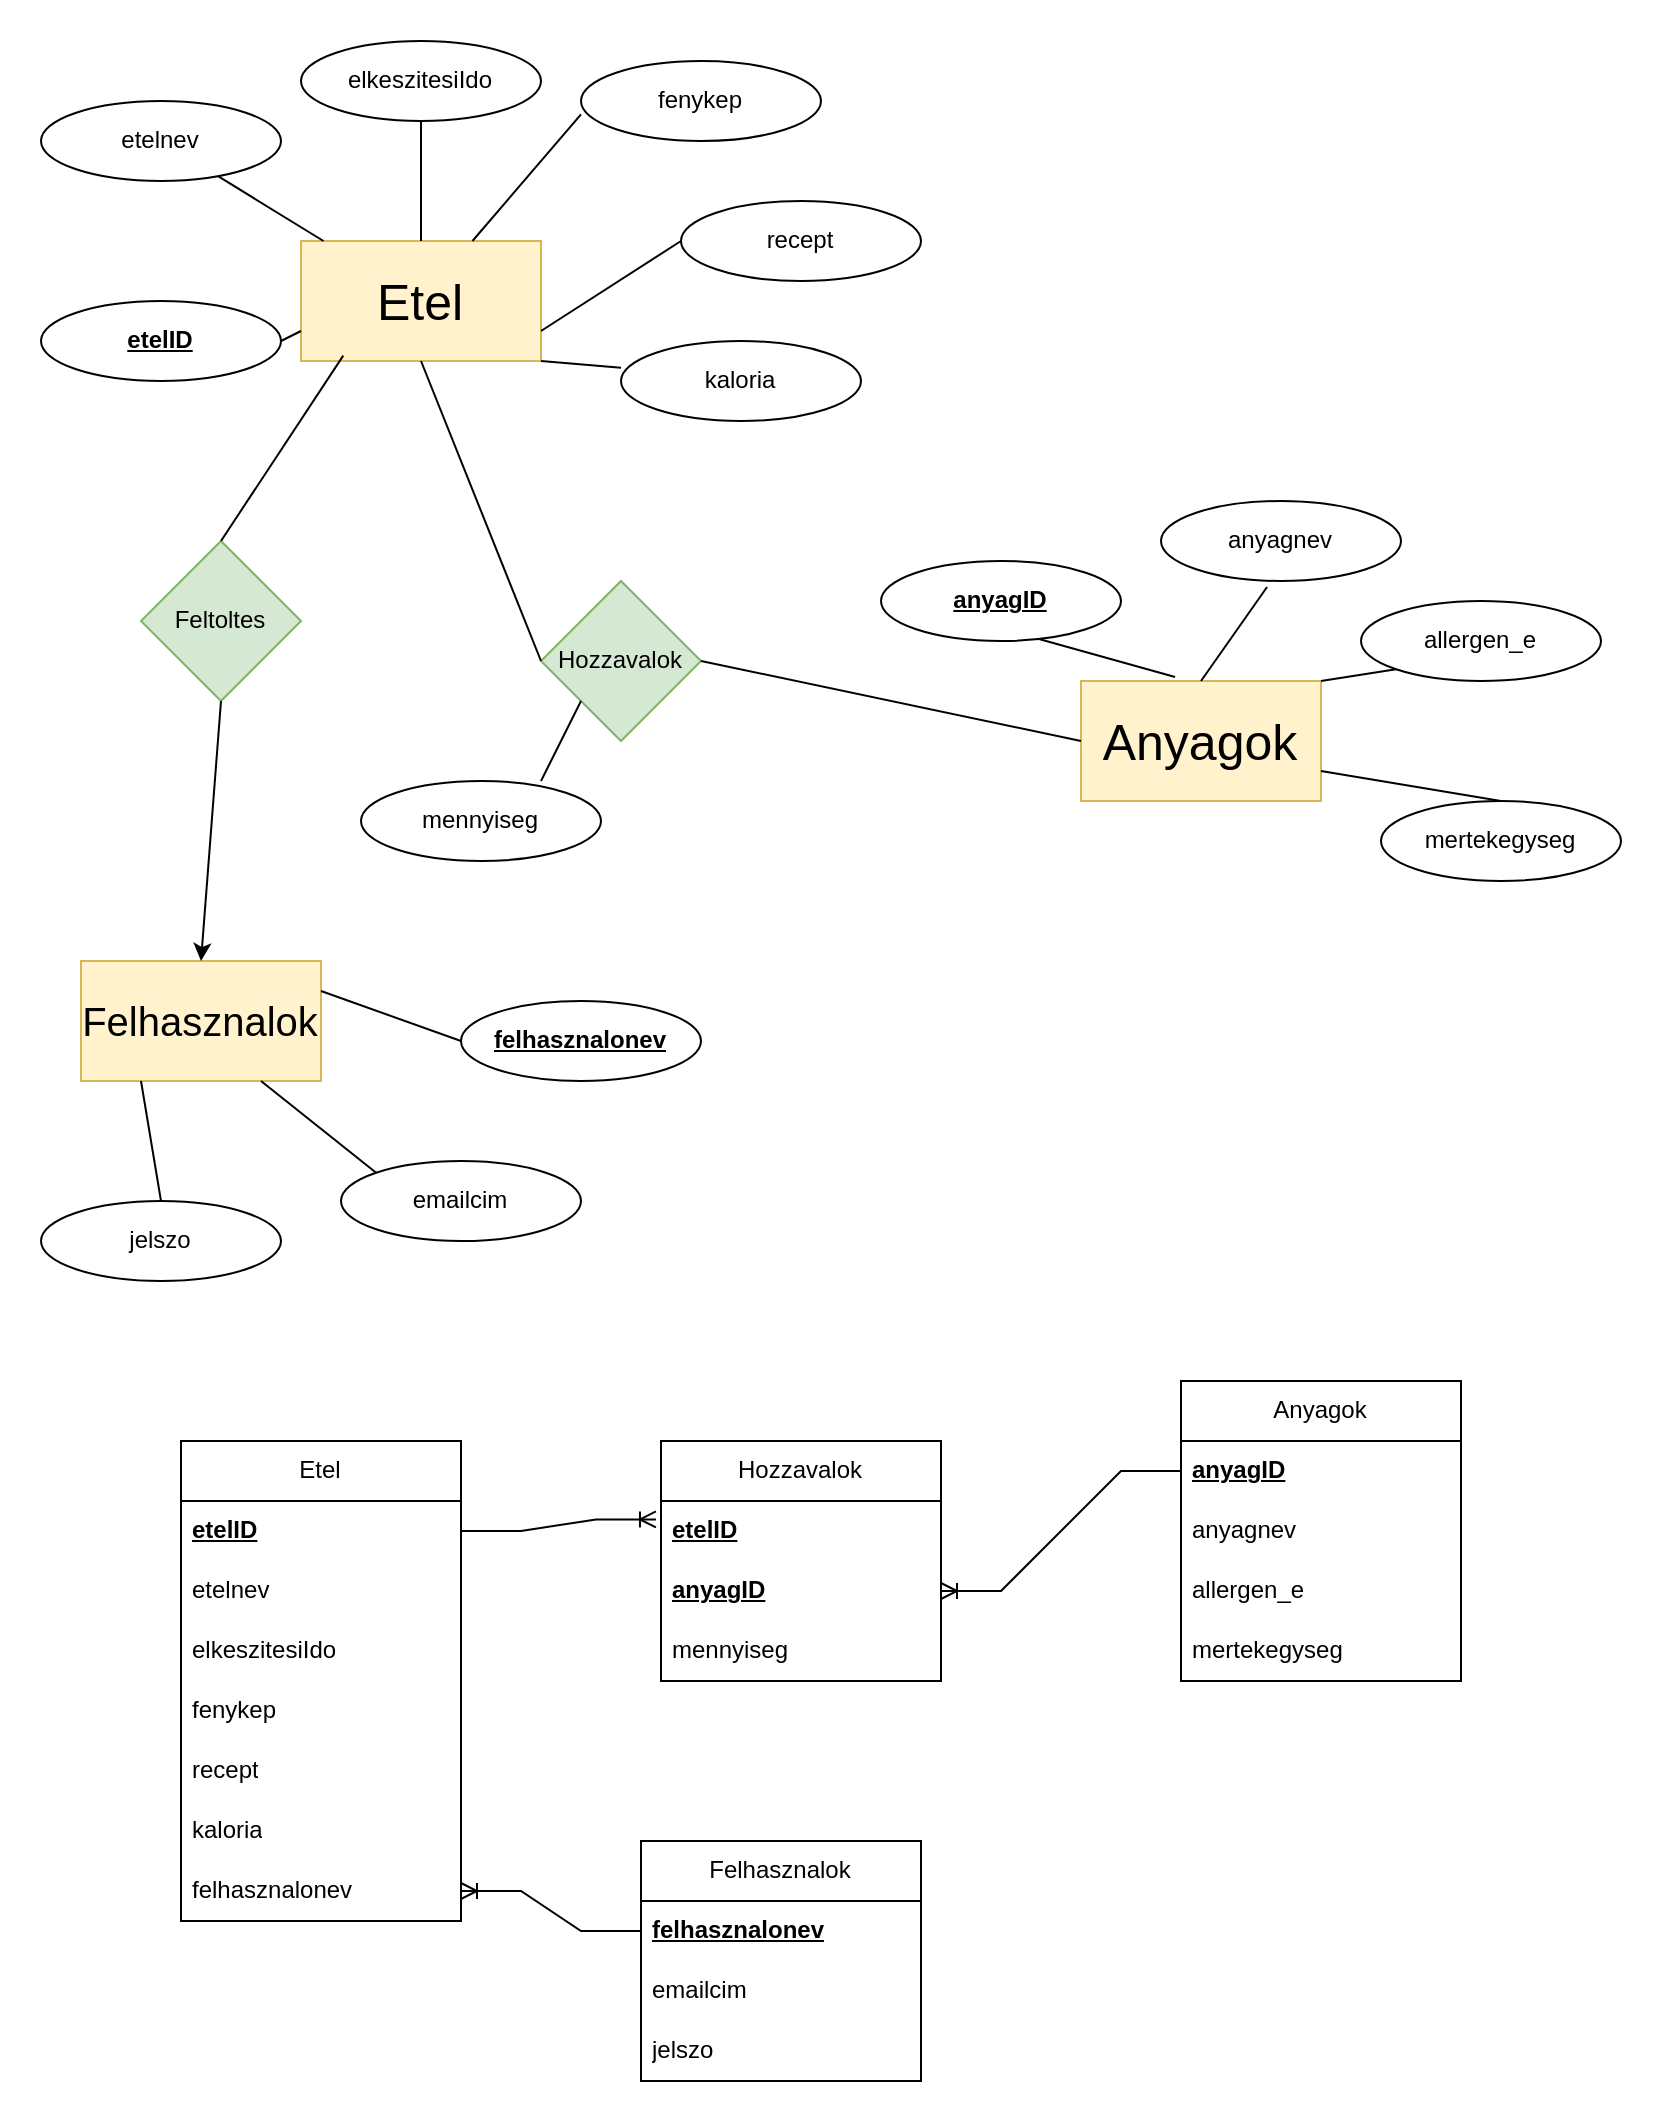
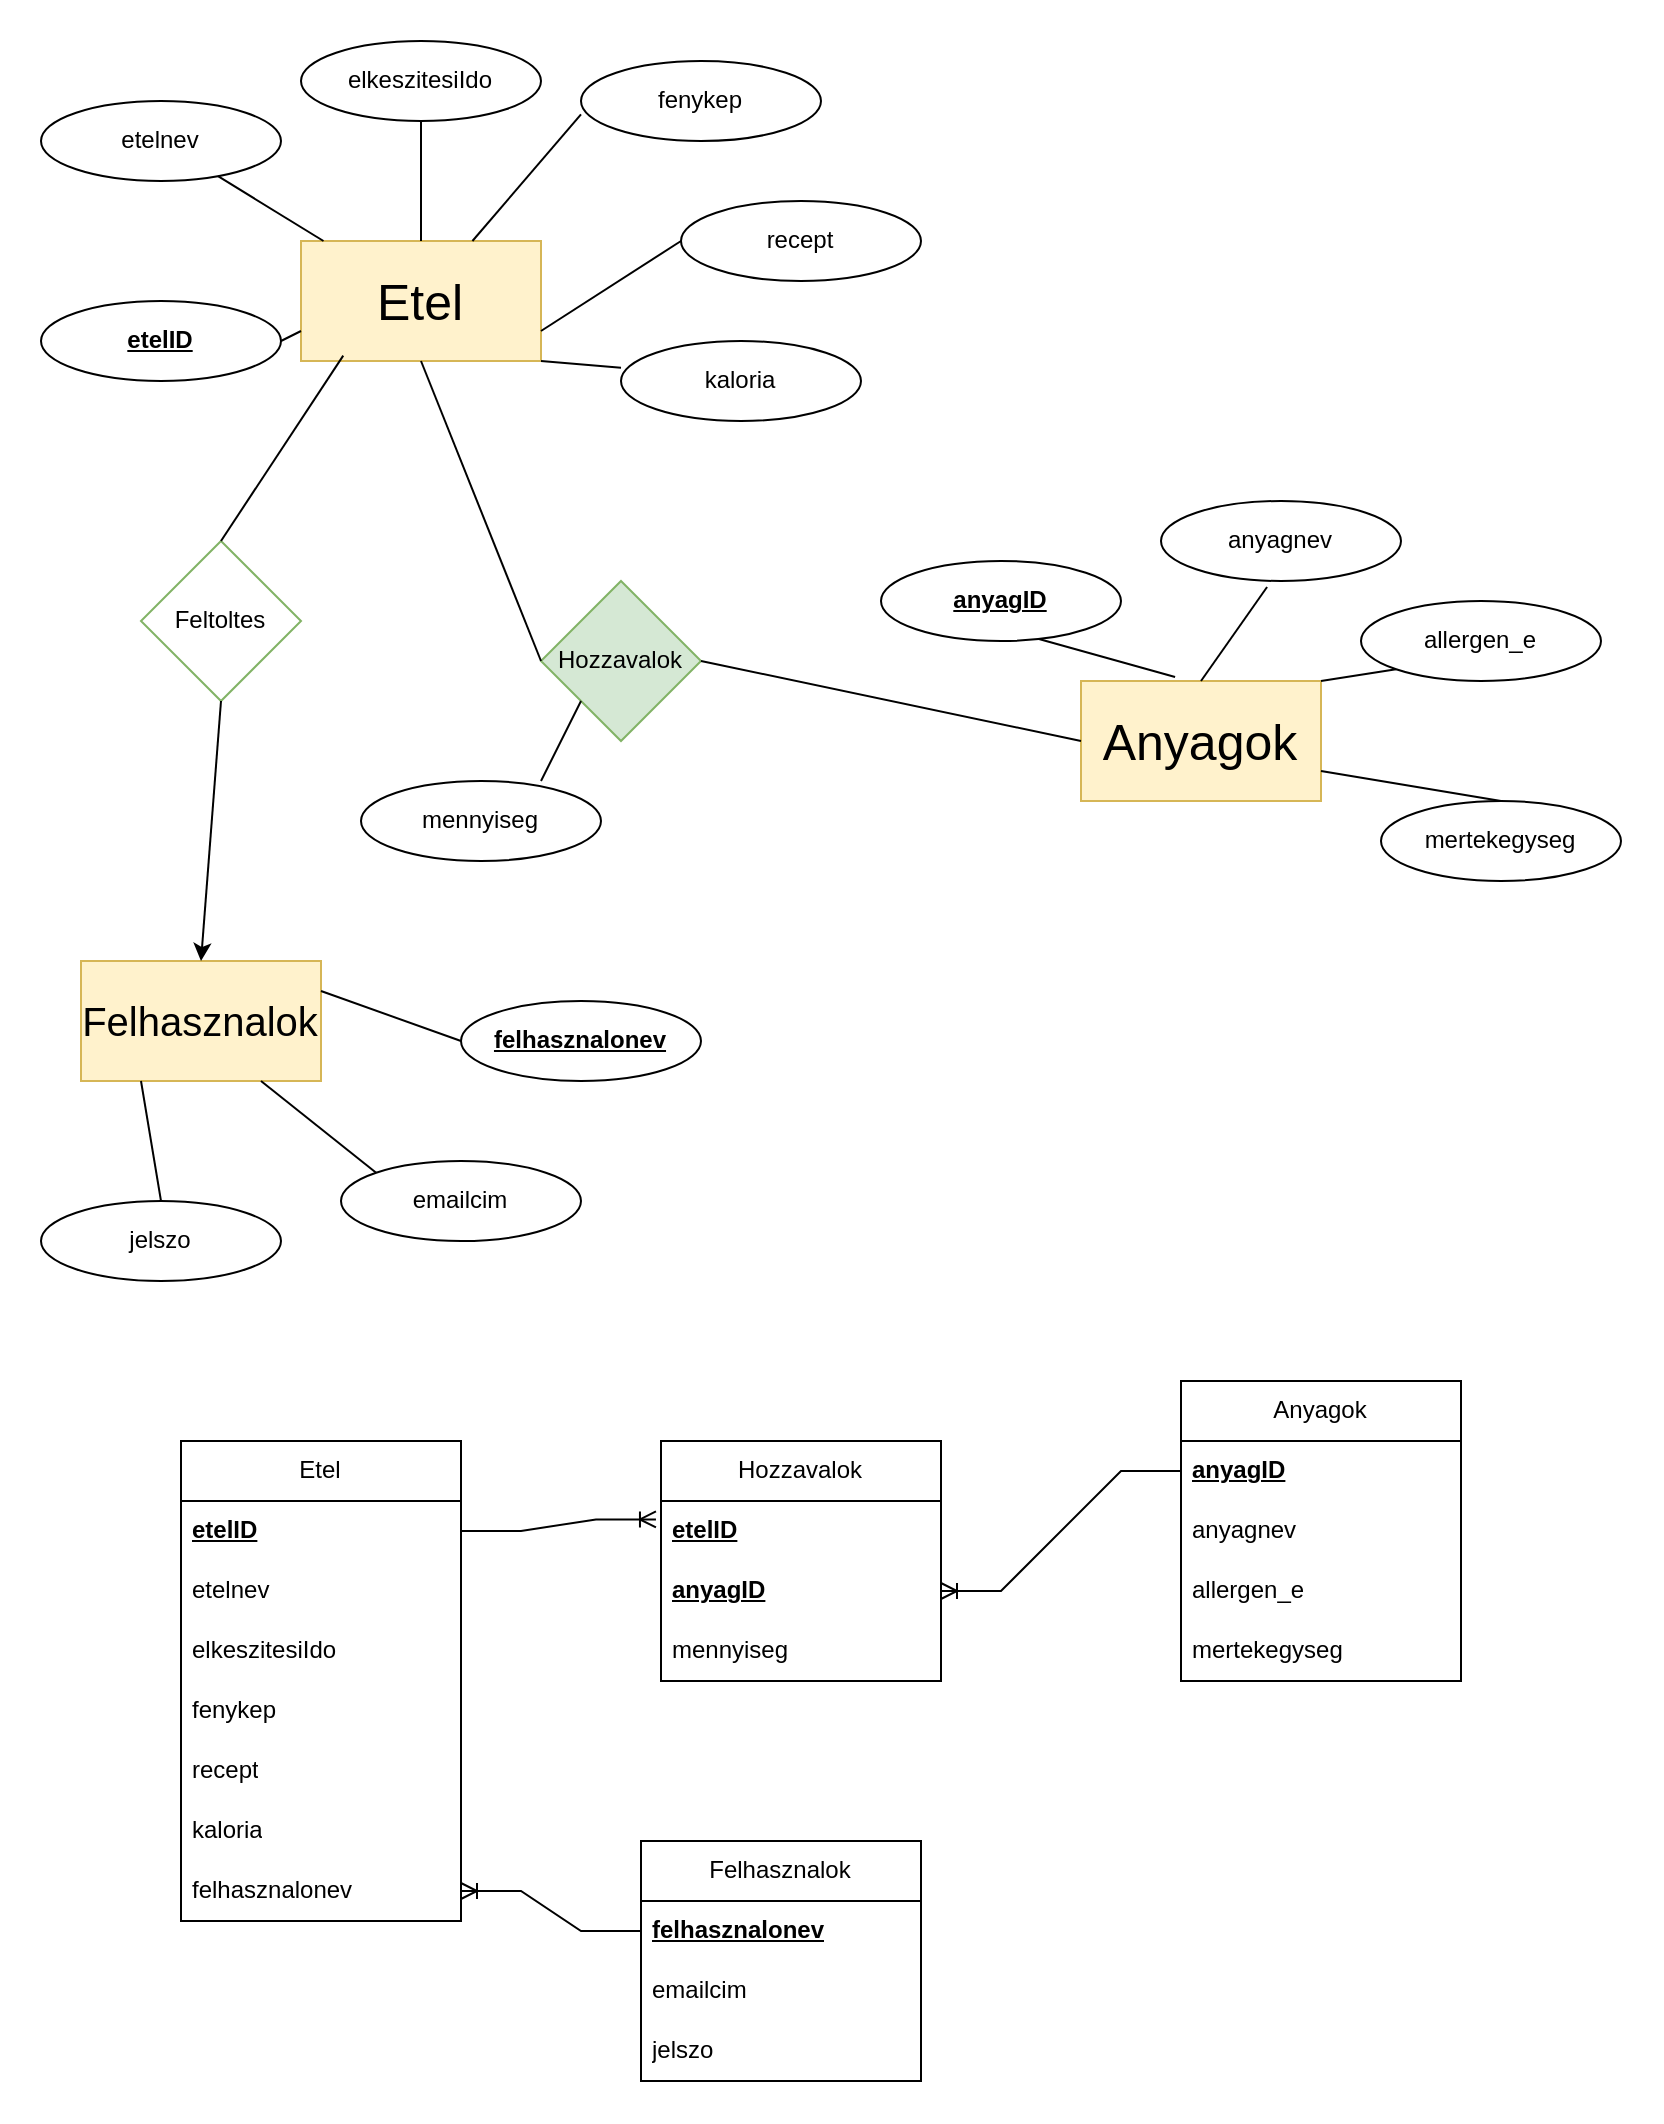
node "Feltoltes": fillcolor #d5e8d4 -> #ffffff
